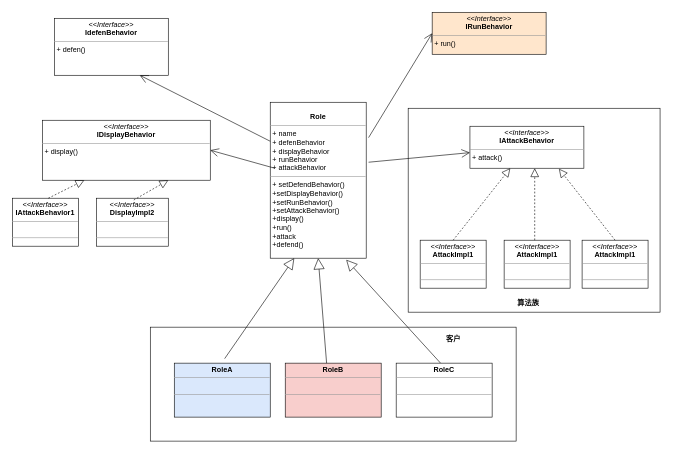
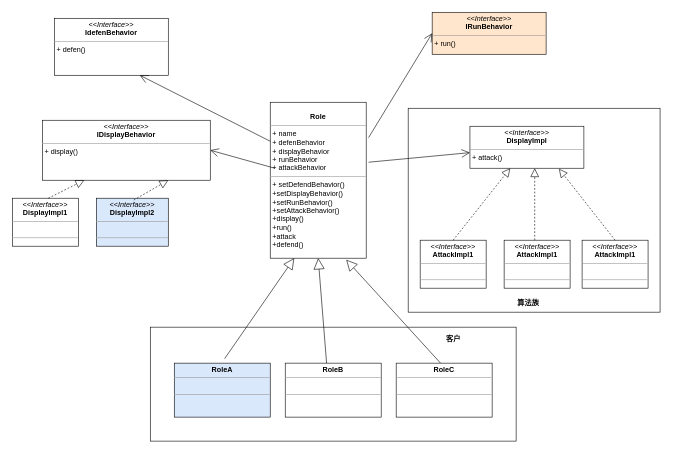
node "<<Interface>> IAttackBehavior + attack()": label "<<Interface>> IAttackBehavior + attack()" -> "<<Interface>> DisplayImpl + attack()"
node "<<Interface>> IAttackBehavior1": label "<<Interface>> IAttackBehavior1" -> "<<Interface>> DisplayImpl1"
node "<<Interface>> DisplayImpl2": fillcolor #ffffff -> #dae8fc
node "RoleB": fillcolor #f8cecc -> #ffffff
